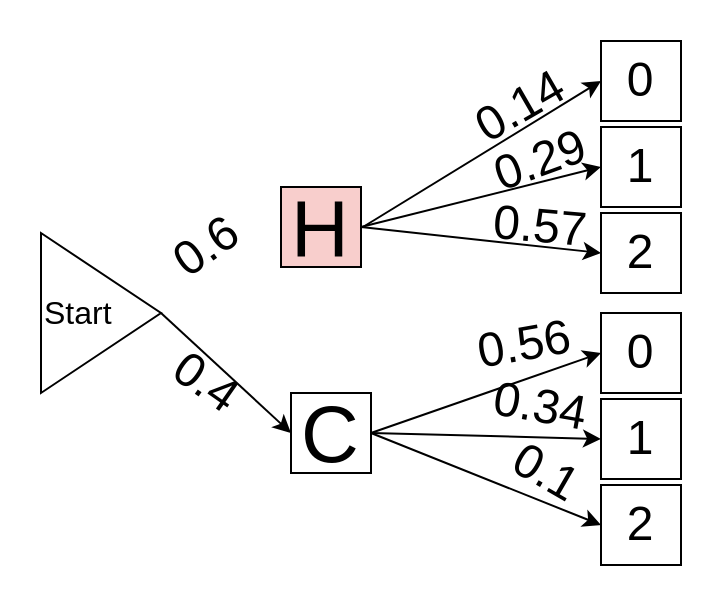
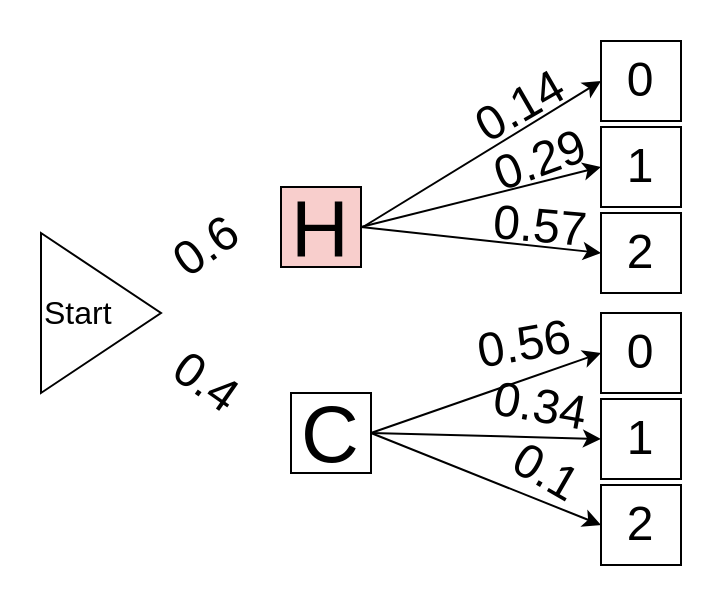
edge "Start" -> "C": removed
